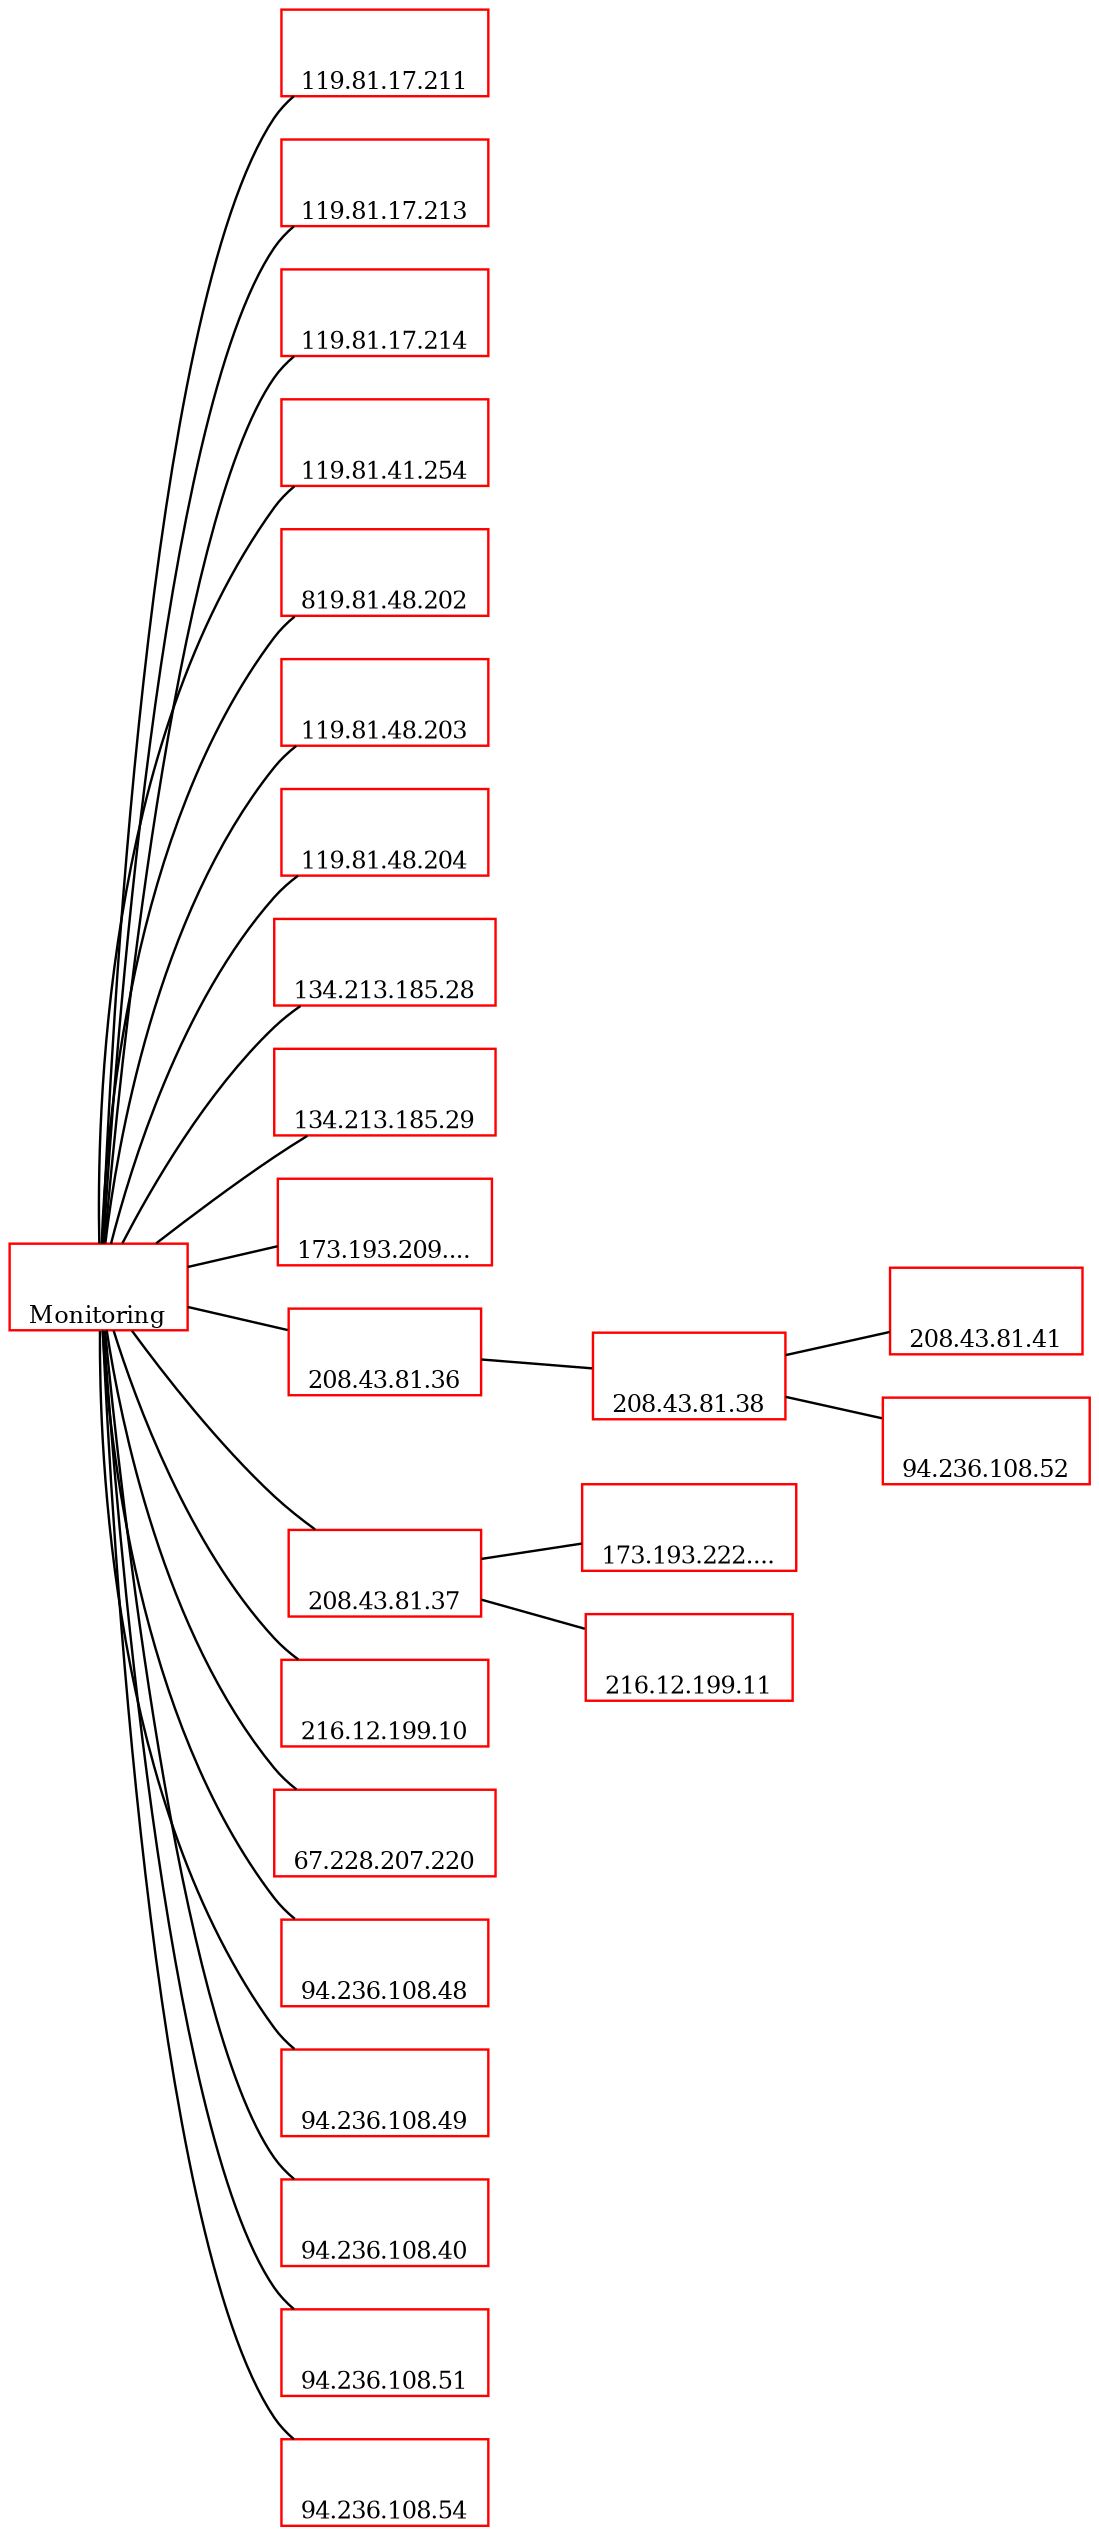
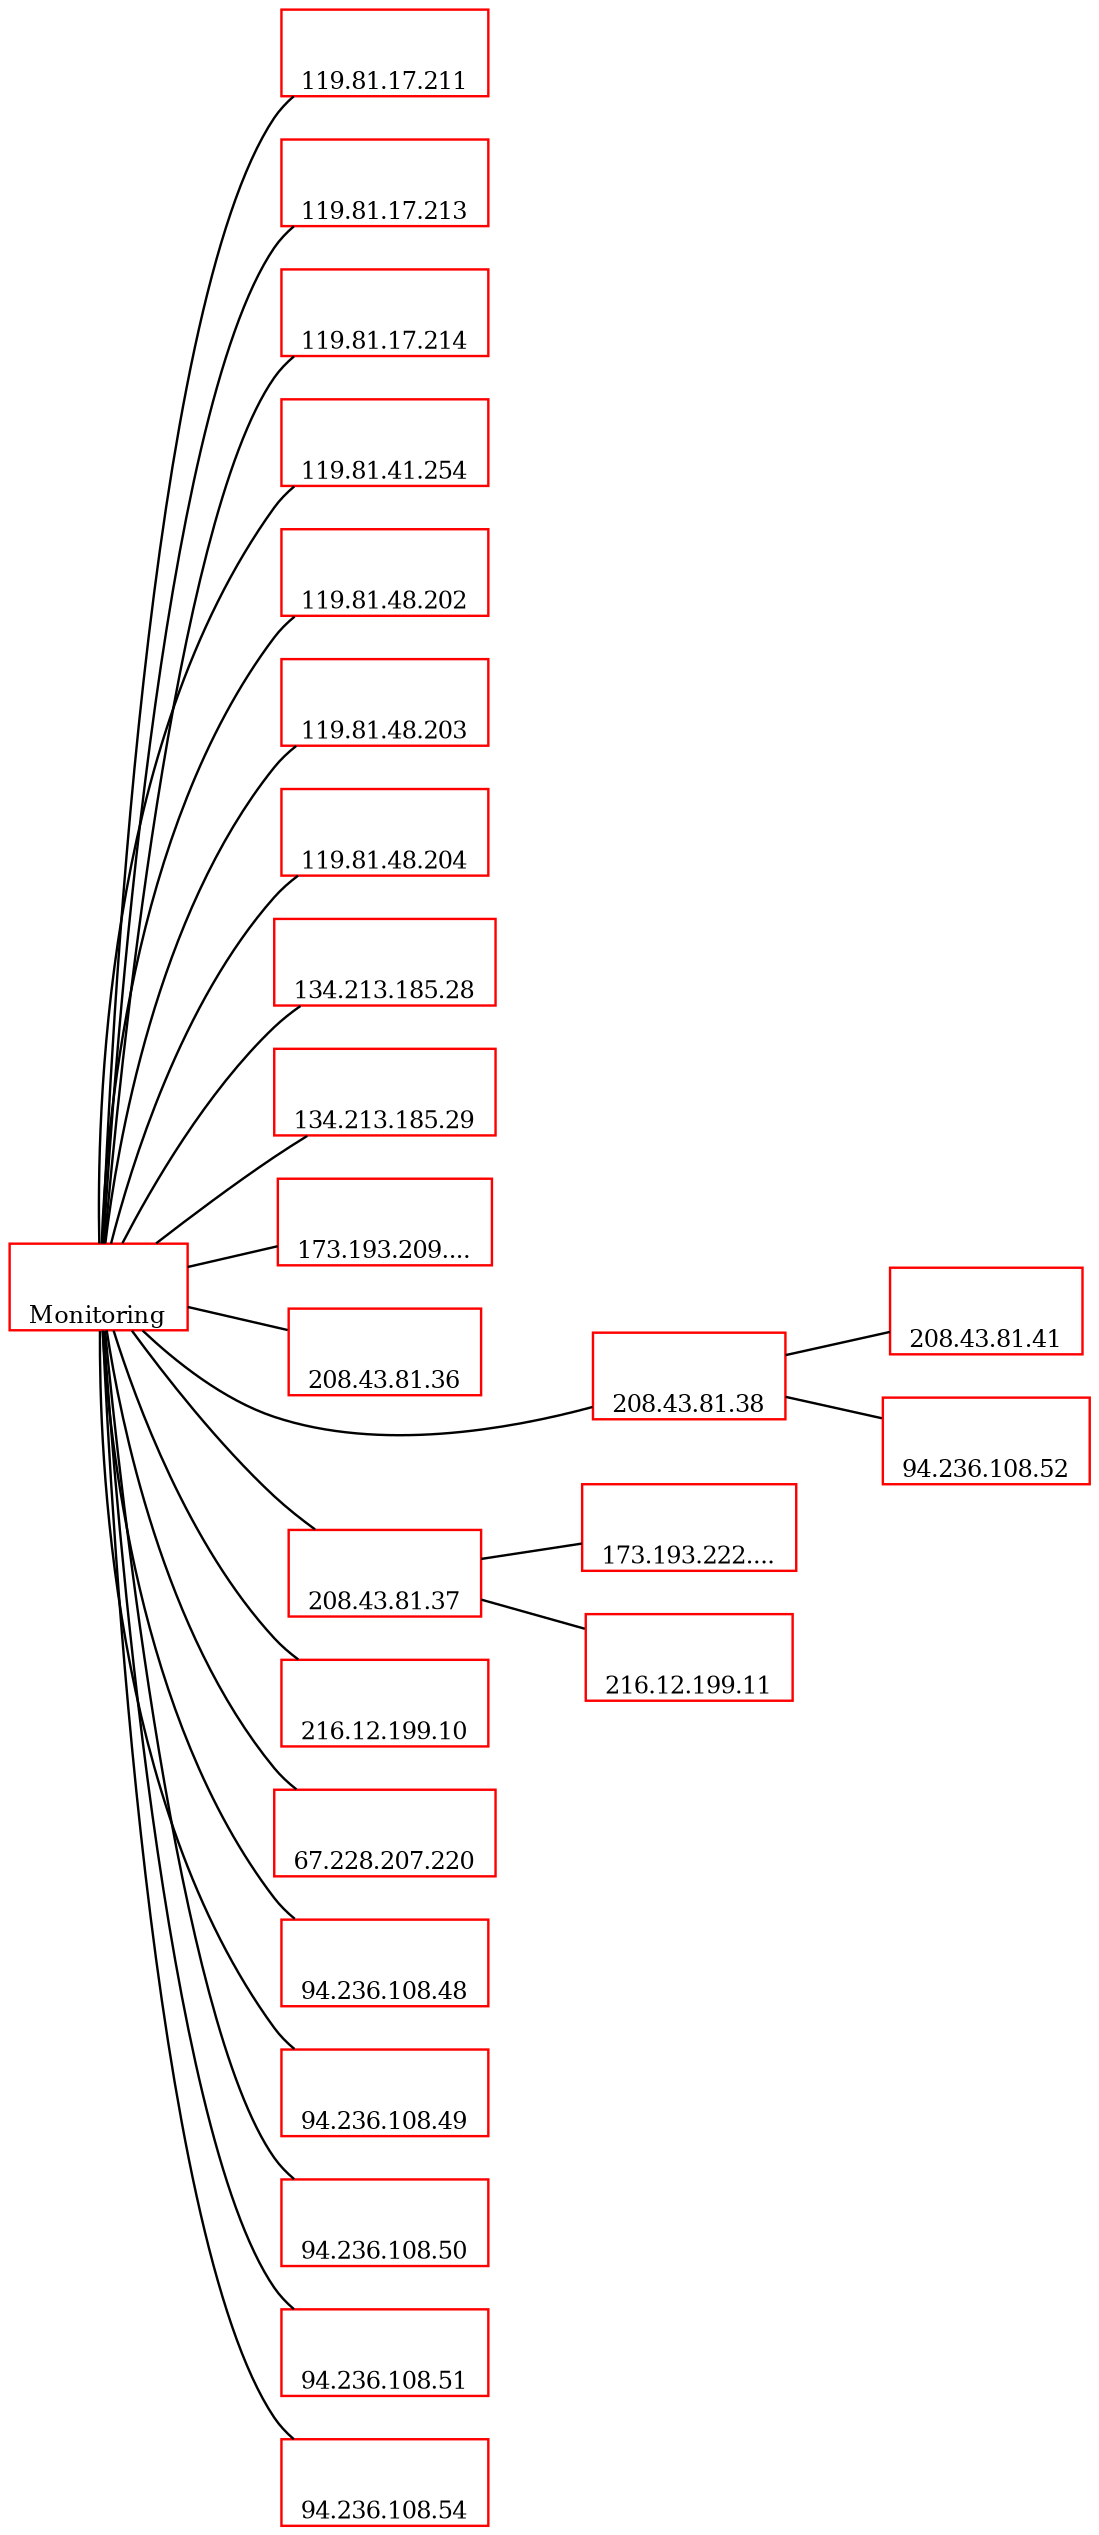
node "819.81.48.202": label "819.81.48.202" -> "119.81.48.202"
edge "208.43.81.36" -- "208.43.81.38": now "Monitoring" -- "208.43.81.38"
node "94.236.108.40": label "94.236.108.40" -> "94.236.108.50"
